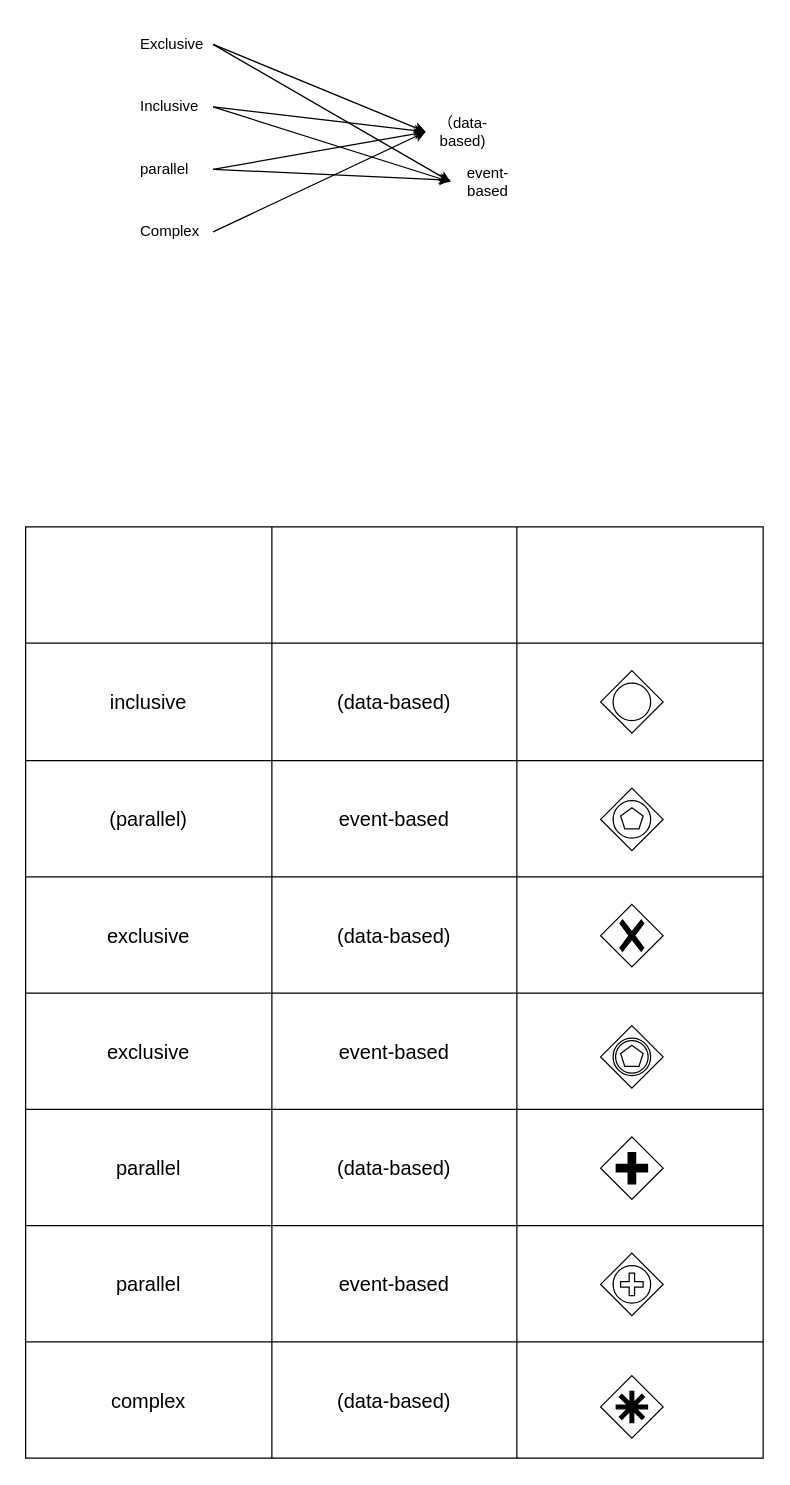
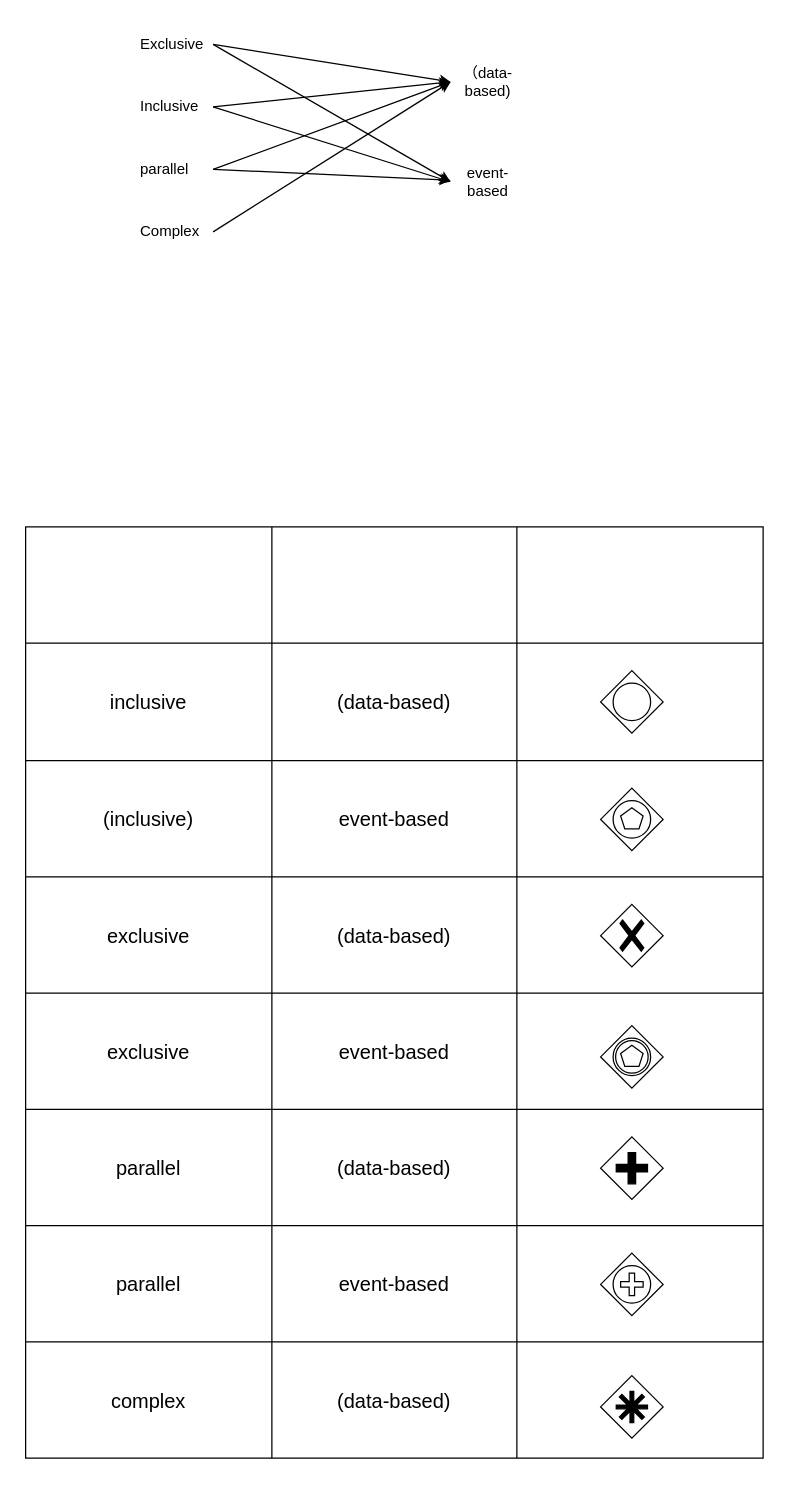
node "（data-based)": moved (463, 132) -> (488, 82)
node "(parallel)": label "(parallel)" -> "(inclusive)"
